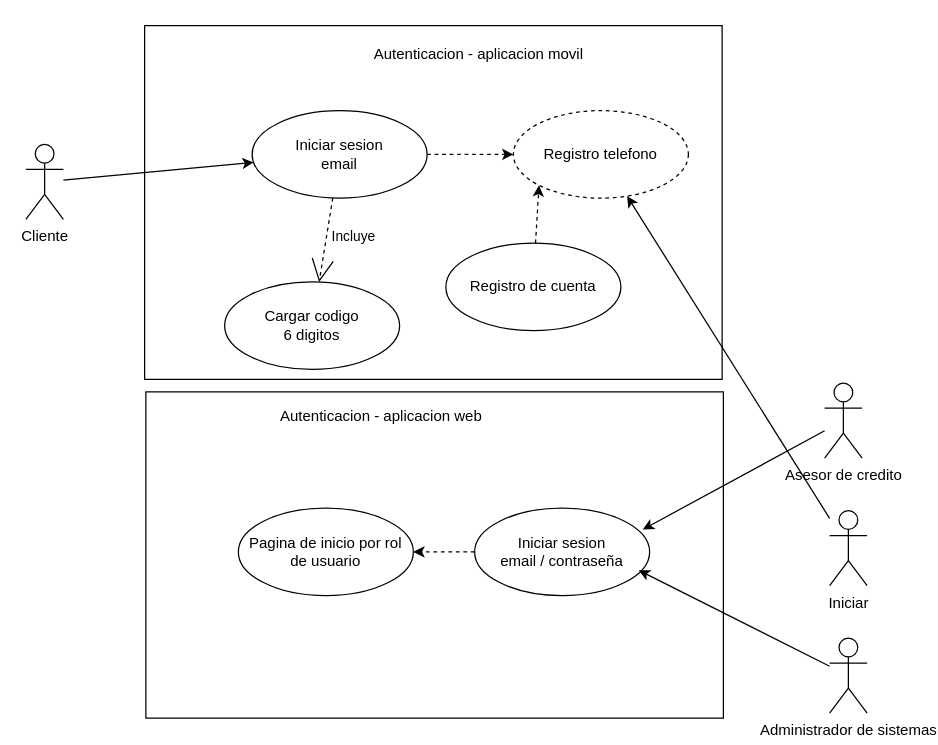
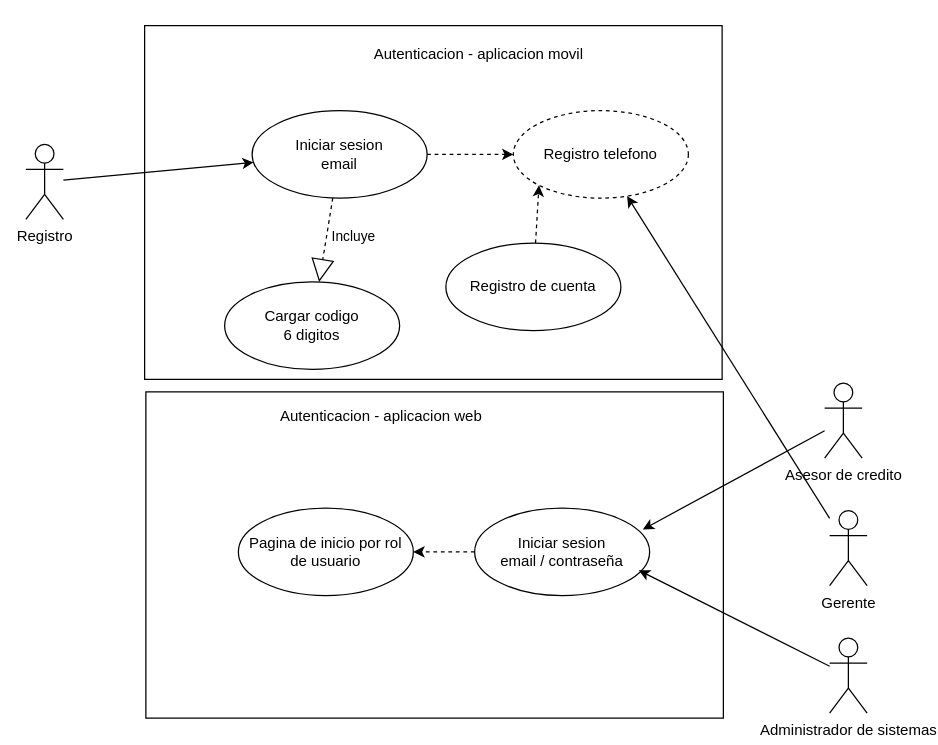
node "Cliente": label "Cliente" -> "Registro"
edge "Iniciar sesion email" -> "Cargar codigo 6 digitos": arrowhead open -> block
node "Iniciar": label "Iniciar" -> "Gerente"
